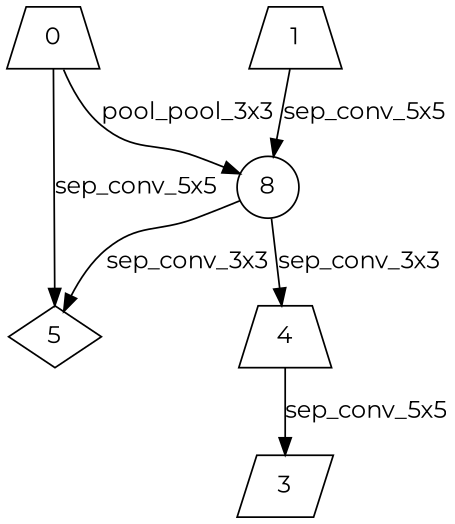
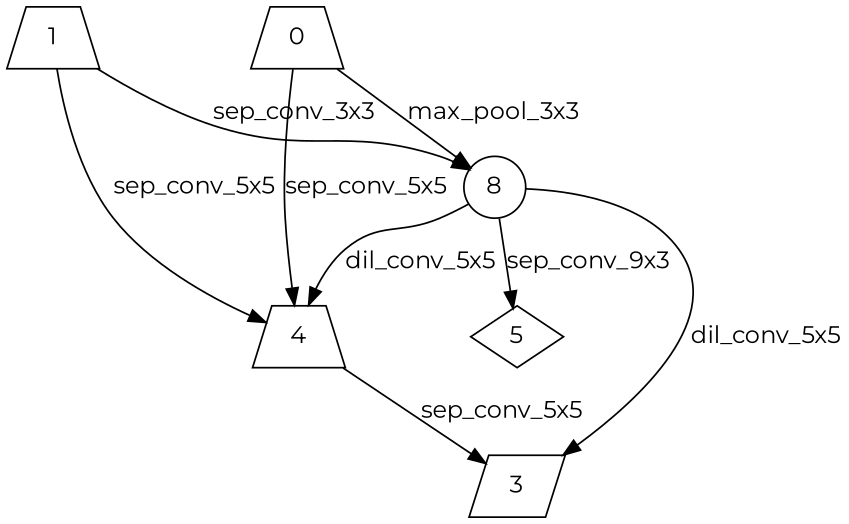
edge "0" -> "8": label "pool_pool_3x3" -> "max_pool_3x3"
edge "1" -> "8": label "sep_conv_5x5" -> "sep_conv_3x3"
edge "0" -> "5": now "0" -> "4"
edge "1" -> "4": added, label "sep_conv_5x5"
edge "8" -> "5": label "sep_conv_3x3" -> "sep_conv_9x3"
edge "8" -> "4": label "sep_conv_3x3" -> "dil_conv_5x5"
edge "8" -> "3": added, label "dil_conv_5x5"
